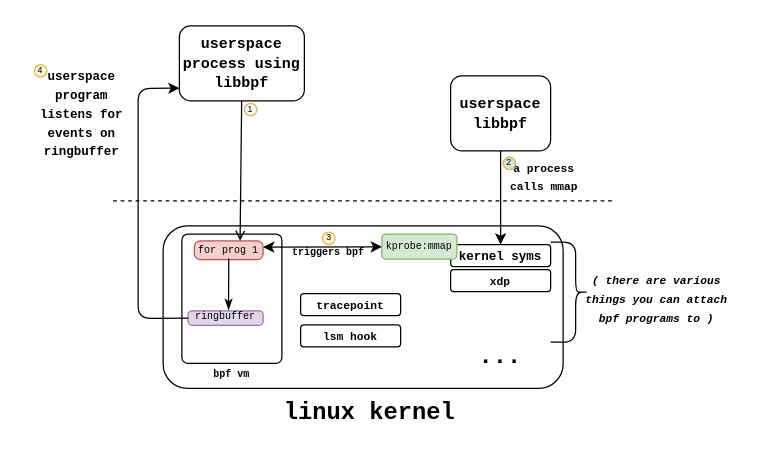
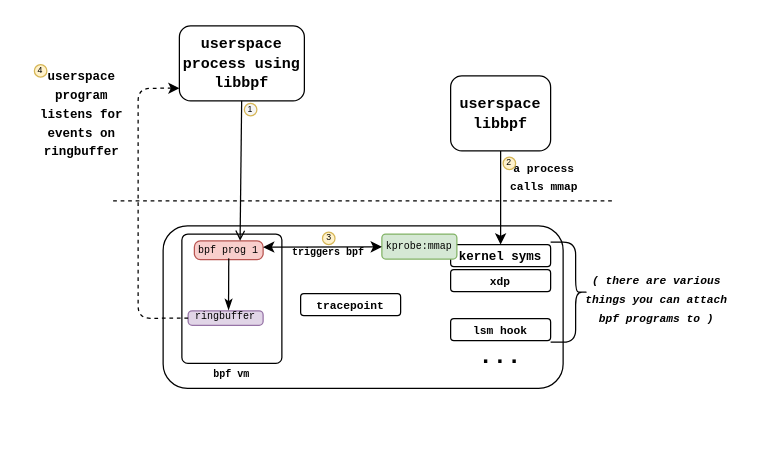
node "2": fillcolor #d5e8d4 -> #fff2cc
edge "ringbuffer" -> "userspace process using libbpf": style solid -> dashed
node "for prog 1": label "for prog 1" -> "bpf prog 1"
node "lsm hook": moved (351, 336) -> (501, 329)
node "linux kernel": removed
